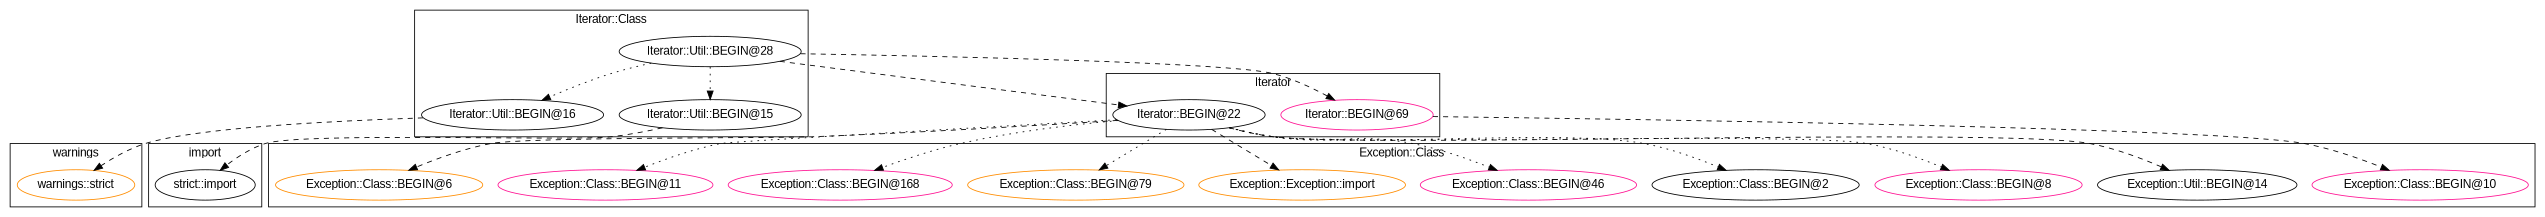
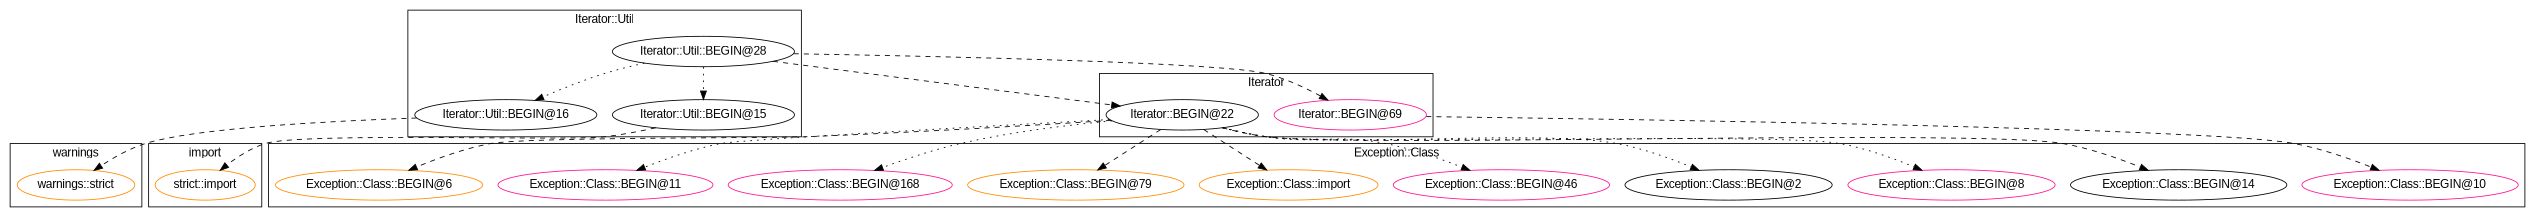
cluster "Iterator::Class": label "Iterator::Class" -> "Iterator::Util"
edge "Iterator::BEGIN@22" -> "Exception::Class::BEGIN@79": style dotted -> dashed
node "strict::import": color black -> darkorange
node "Exception::Exception::import": label "Exception::Exception::import" -> "Exception::Class::import"
node "Exception::Util::BEGIN@14": label "Exception::Util::BEGIN@14" -> "Exception::Class::BEGIN@14"
